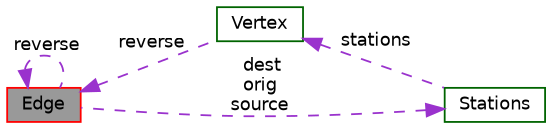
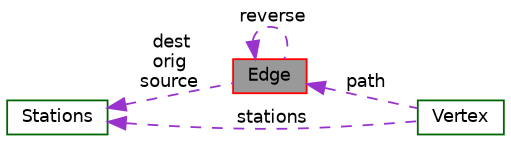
edge "Vertex" -> "Edge": label " reverse" -> " path"
edge "Stations" -> "Vertex": reversed
